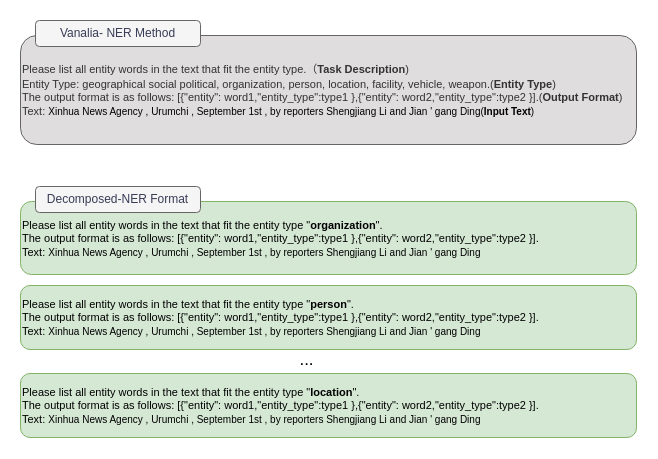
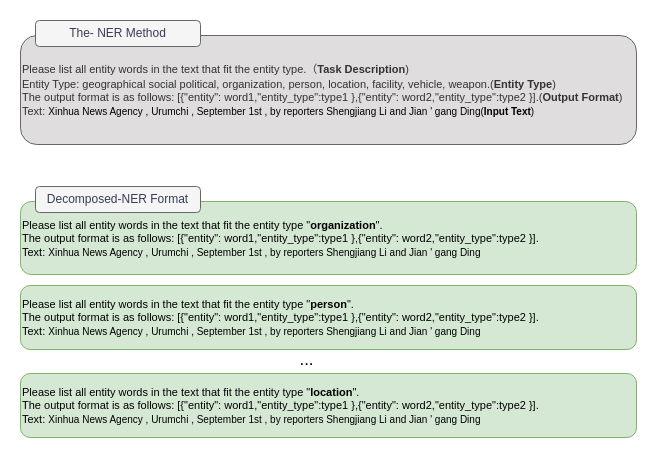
node "Vanalia- NER Method": label "Vanalia- NER Method" -> "The- NER Method"
